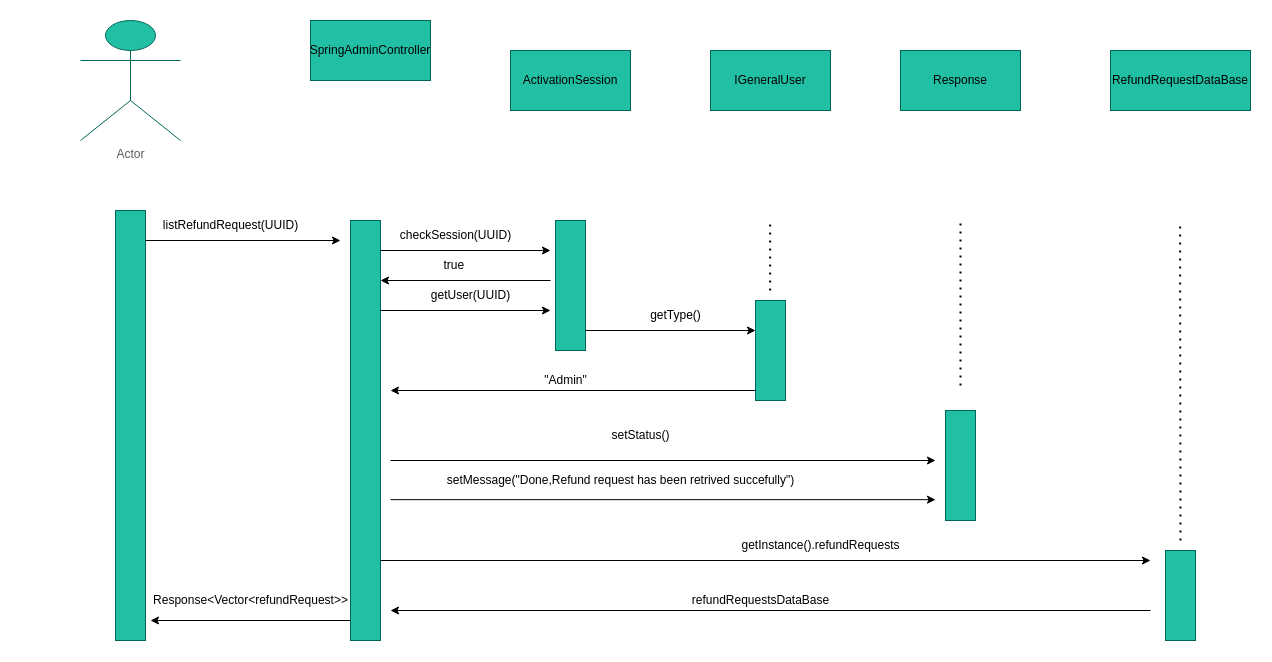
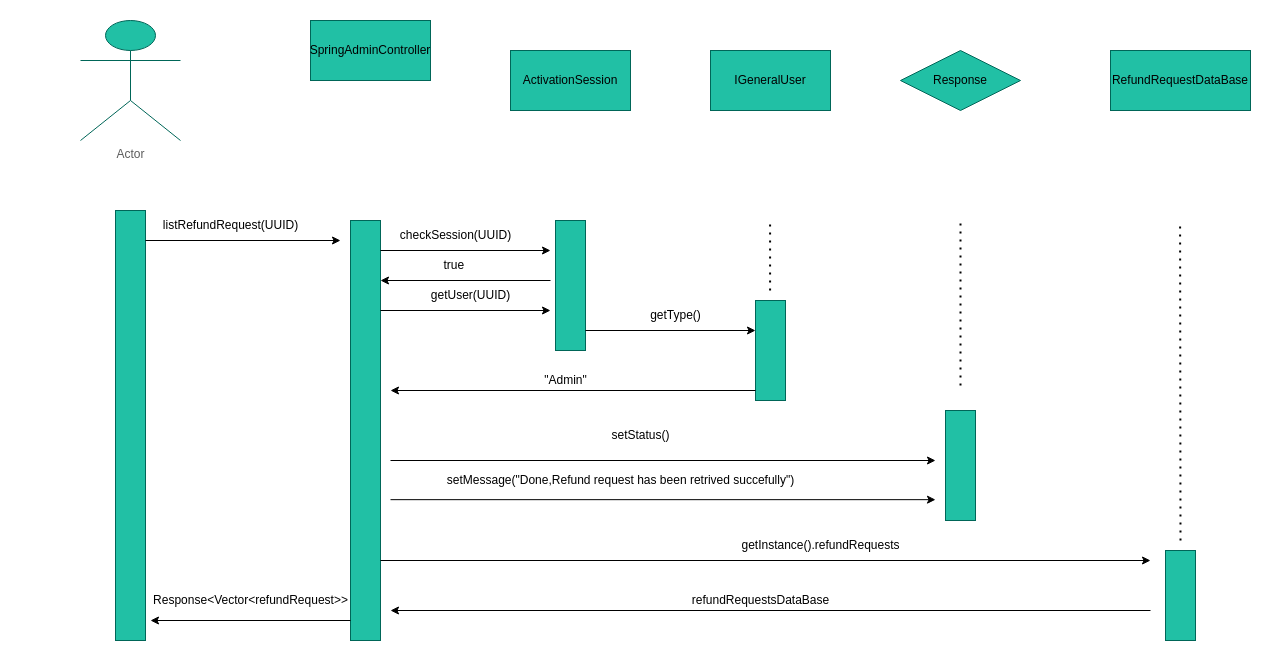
node "Response": shape rectangle -> diamond
